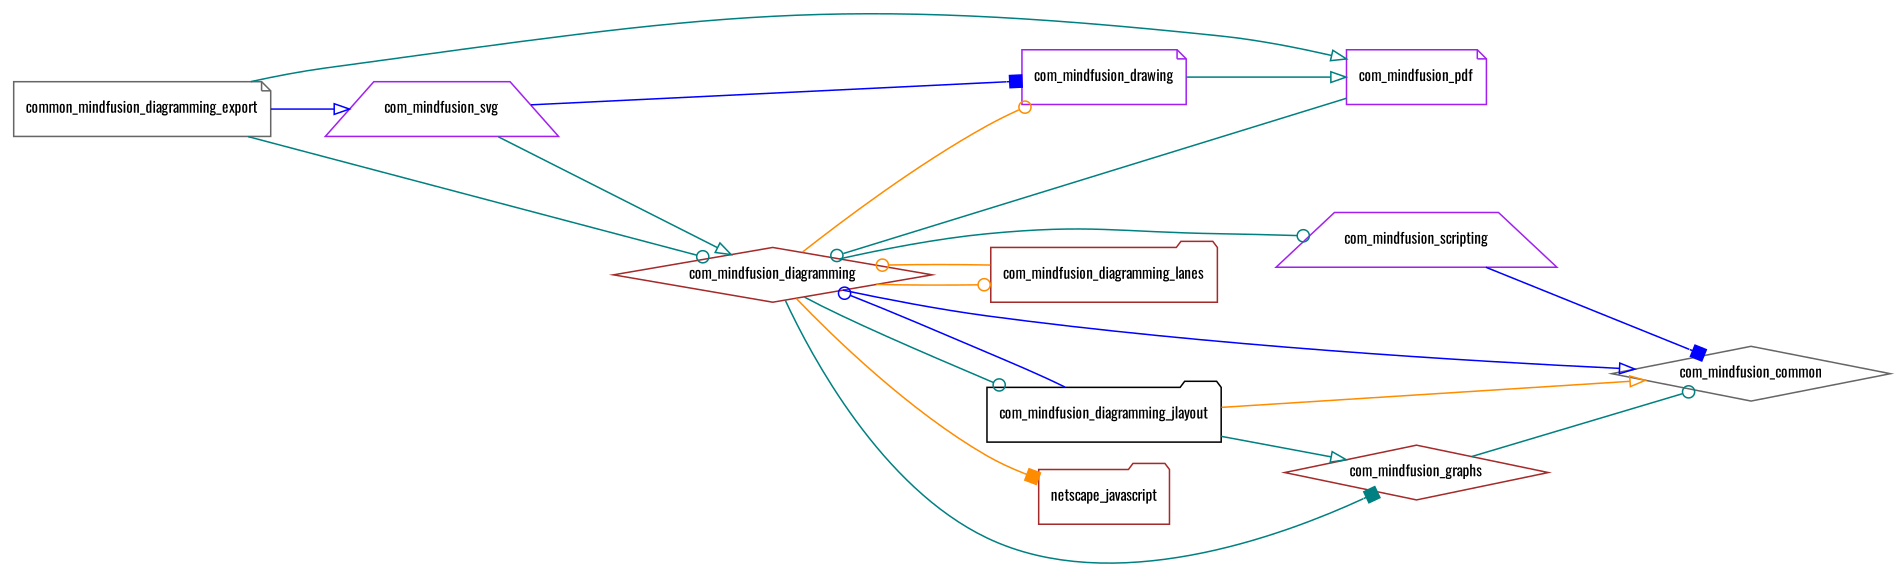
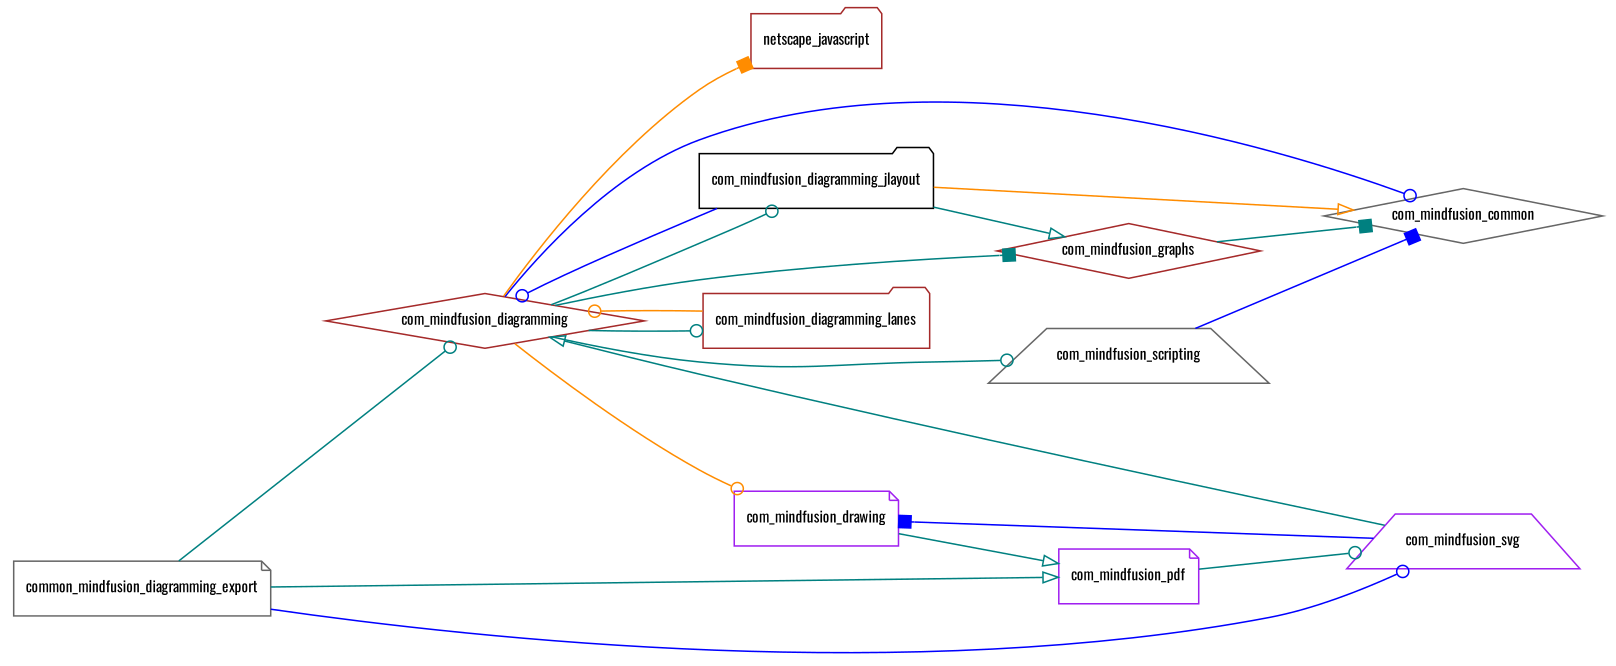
edge "common_mindfusion_diagramming_export" -> "com_mindfusion_svg": arrowhead onormal -> odot
edge "com_mindfusion_pdf" -> "com_mindfusion_diagramming": now "com_mindfusion_pdf" -> "com_mindfusion_svg"
node "com_mindfusion_scripting": color purple -> gray40
edge "com_mindfusion_diagramming" -> "com_mindfusion_diagramming_lanes": color darkorange -> teal
edge "com_mindfusion_diagramming" -> "com_mindfusion_common": arrowhead onormal -> odot
edge "com_mindfusion_graphs" -> "com_mindfusion_common": arrowhead odot -> box
